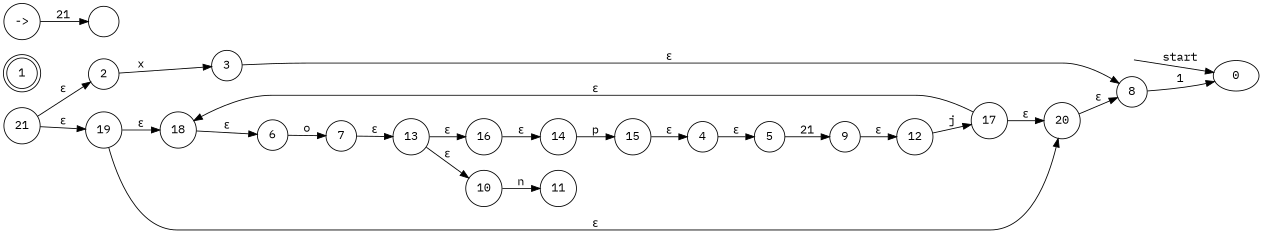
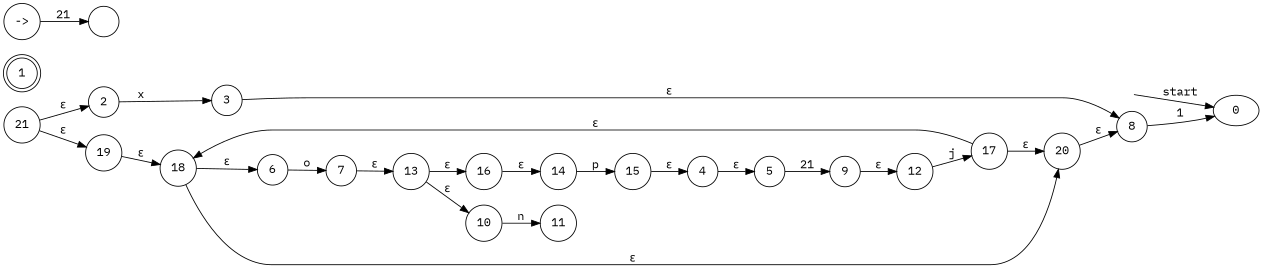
edge "19" -> "20": now "18" -> "20"
